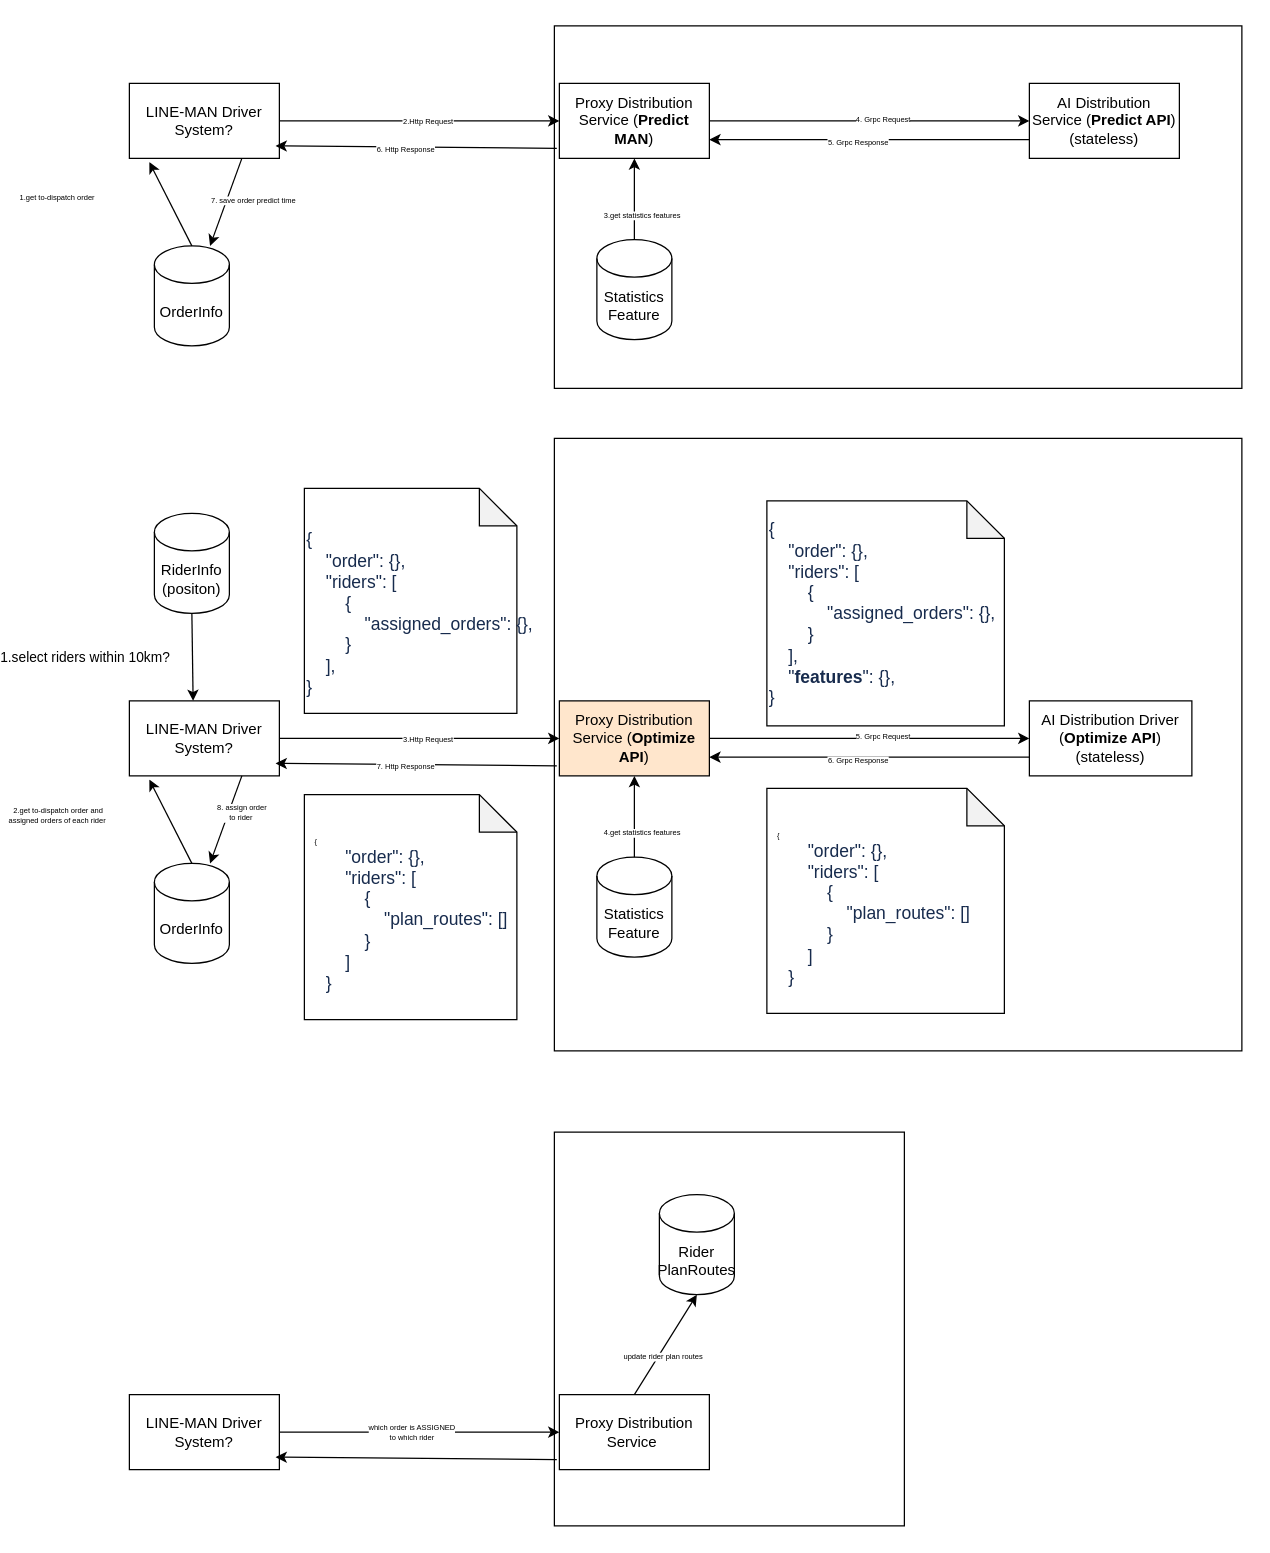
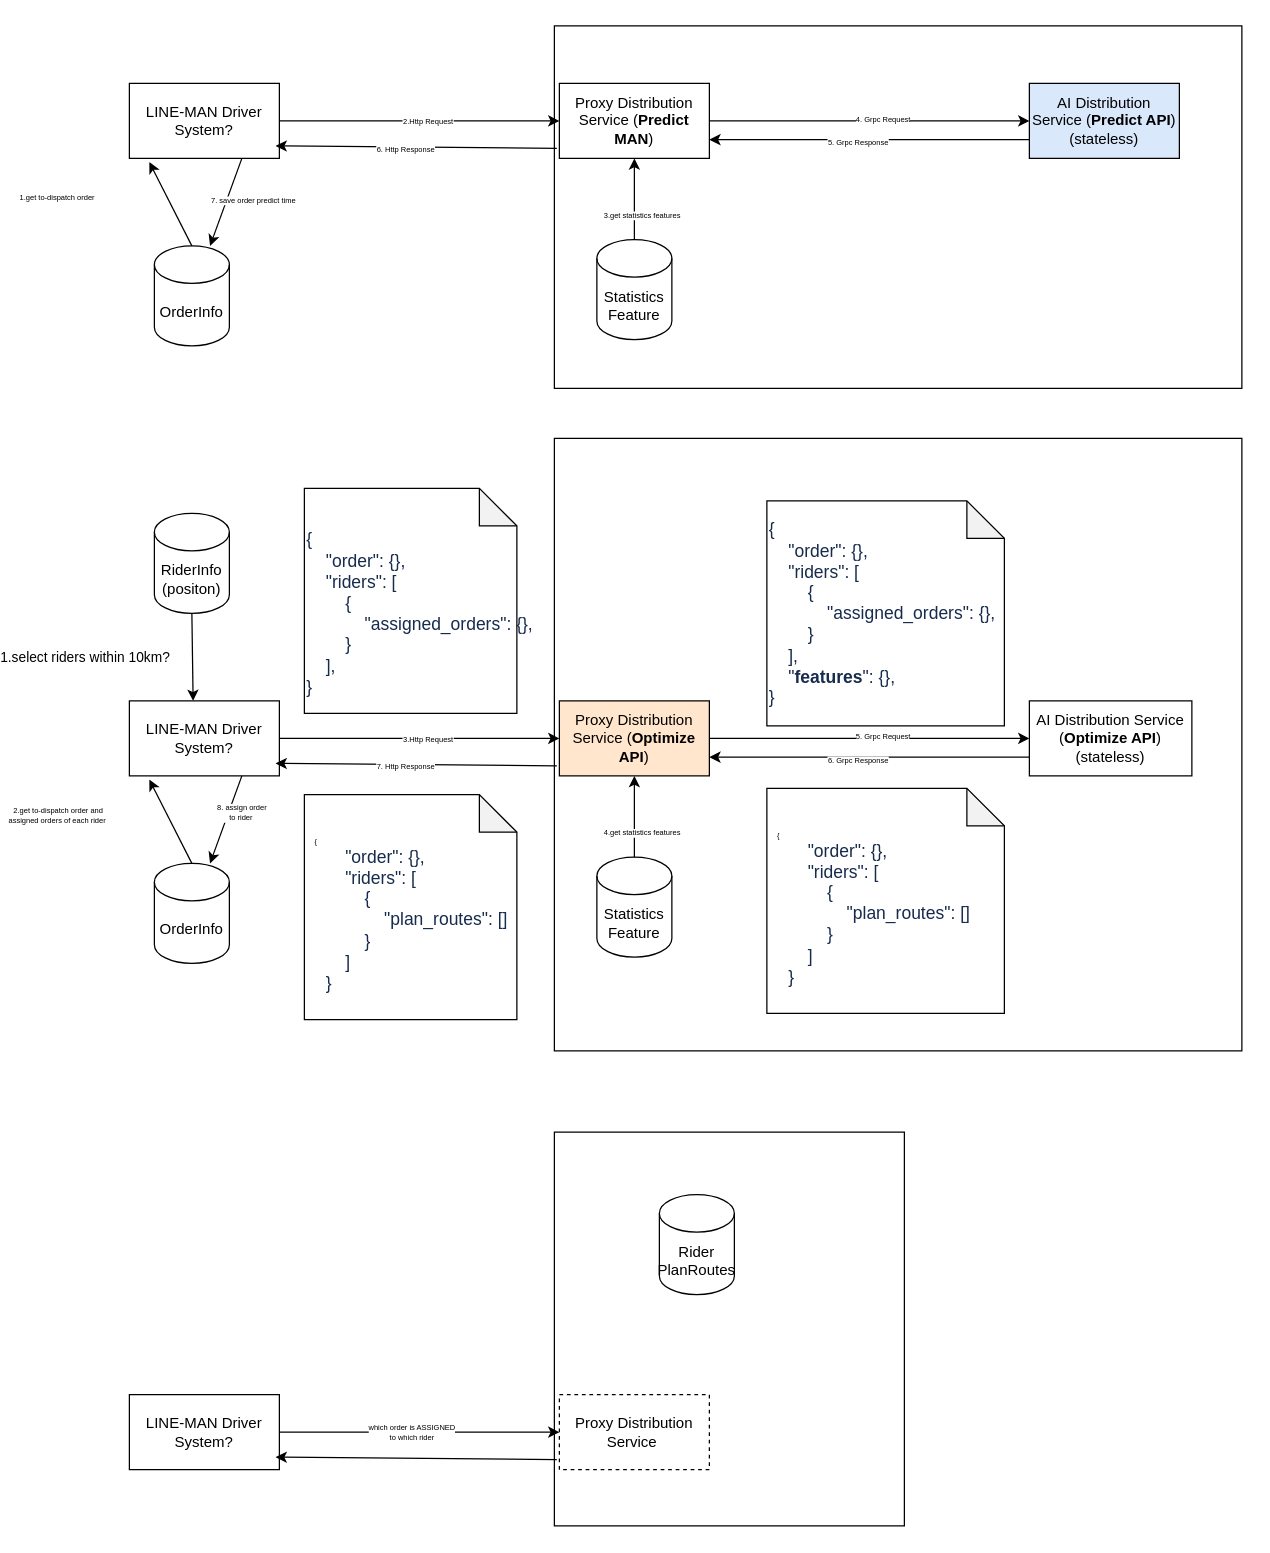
node "AI Distribution Service (Predict API) (stateless)": fillcolor #ffffff -> #dae8fc
node "AI Distribution Driver (Optimize API) (stateless)": label "AI Distribution Driver (Optimize API) (stateless)" -> "AI Distribution Service (Optimize API) (stateless)"
edge "Proxy Distribution Service" -> "Rider PlanRoutes": removed, label "update rider plan routes"
node "Proxy Distribution Service": style solid -> dashed
